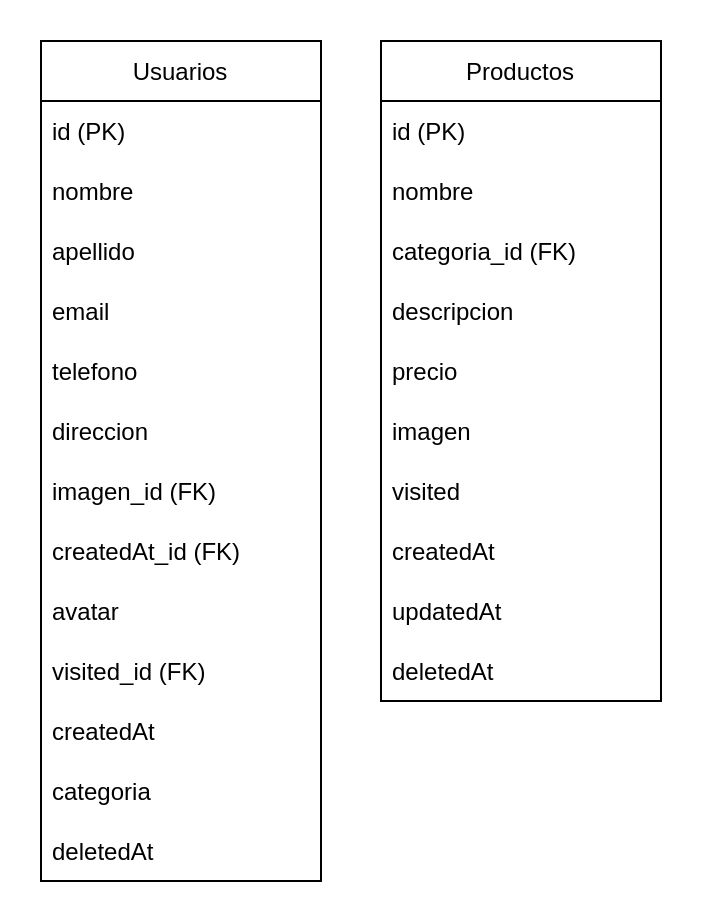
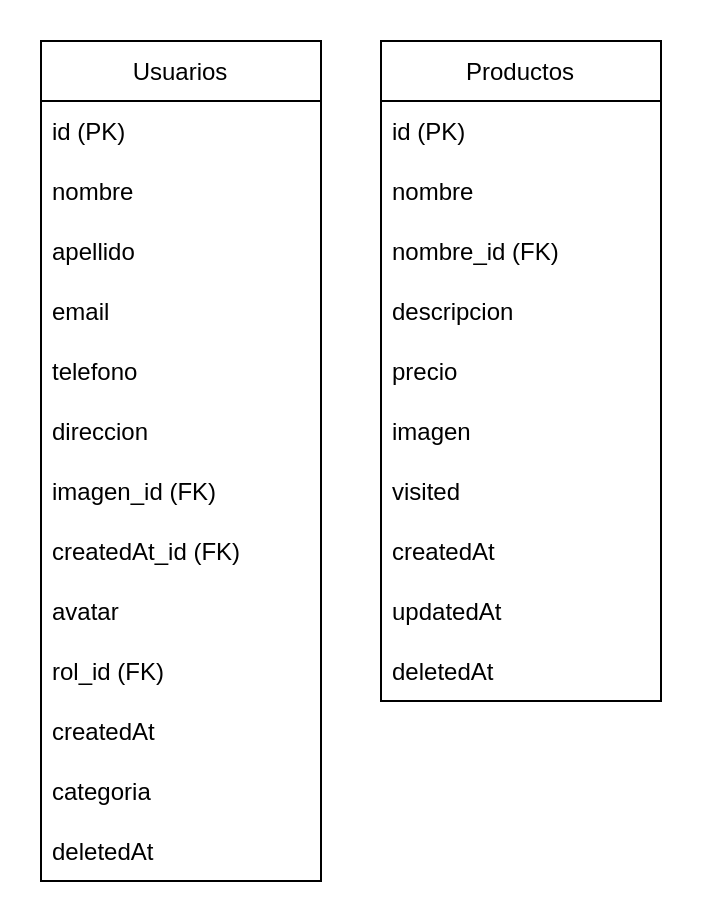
node "categoria_id (FK)": label "categoria_id (FK)" -> "nombre_id (FK)"
node "visited_id (FK)": label "visited_id (FK)" -> "rol_id (FK)"
